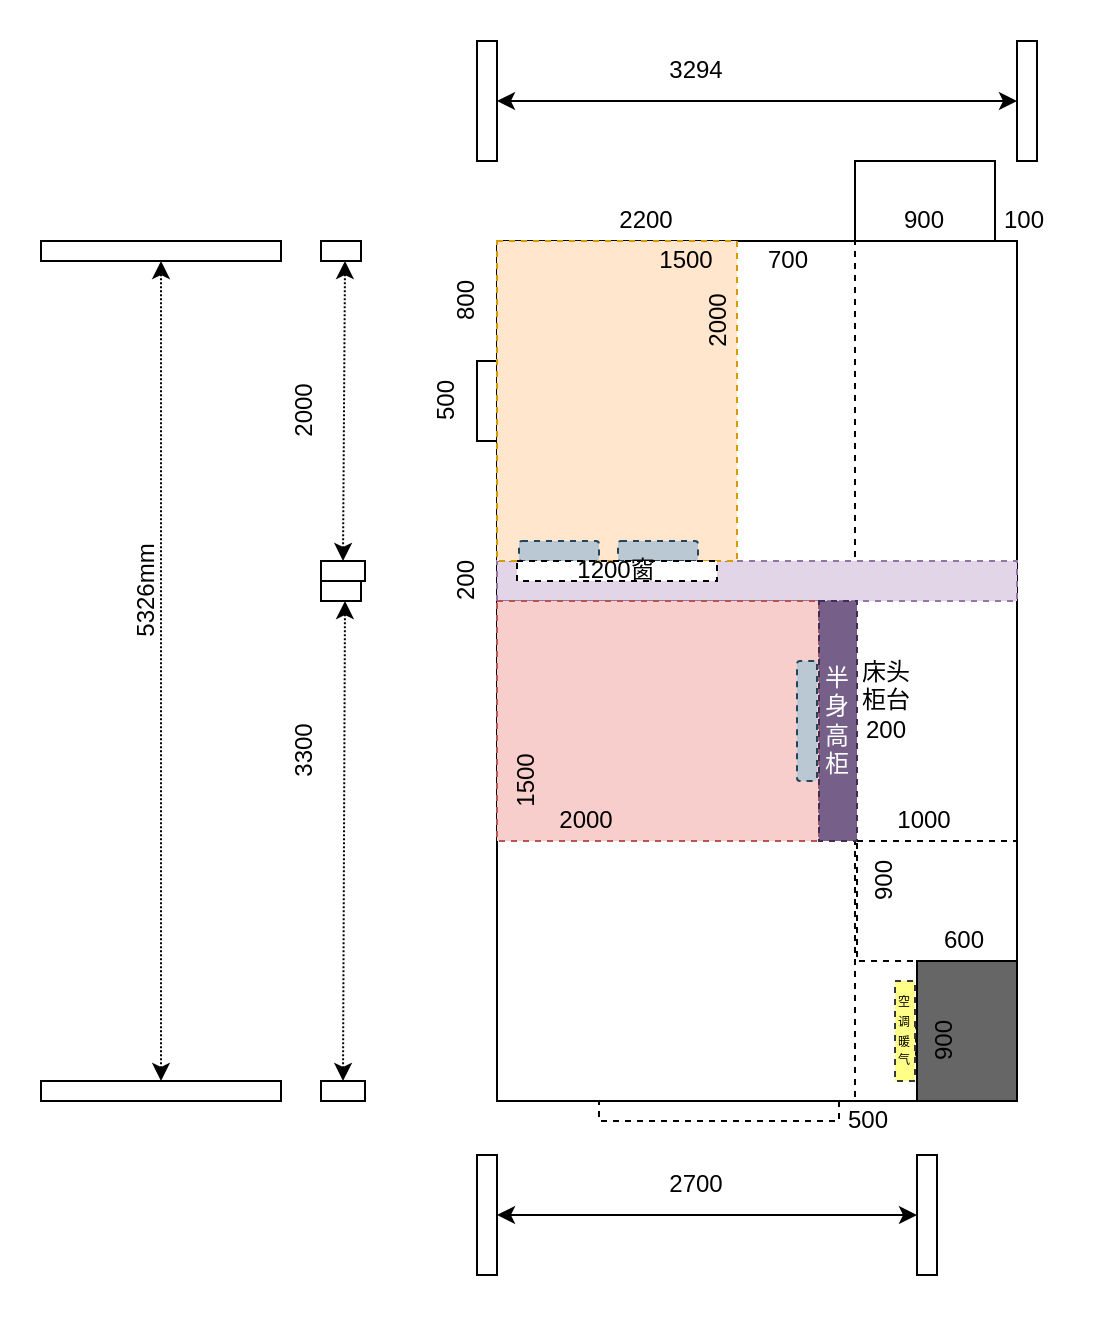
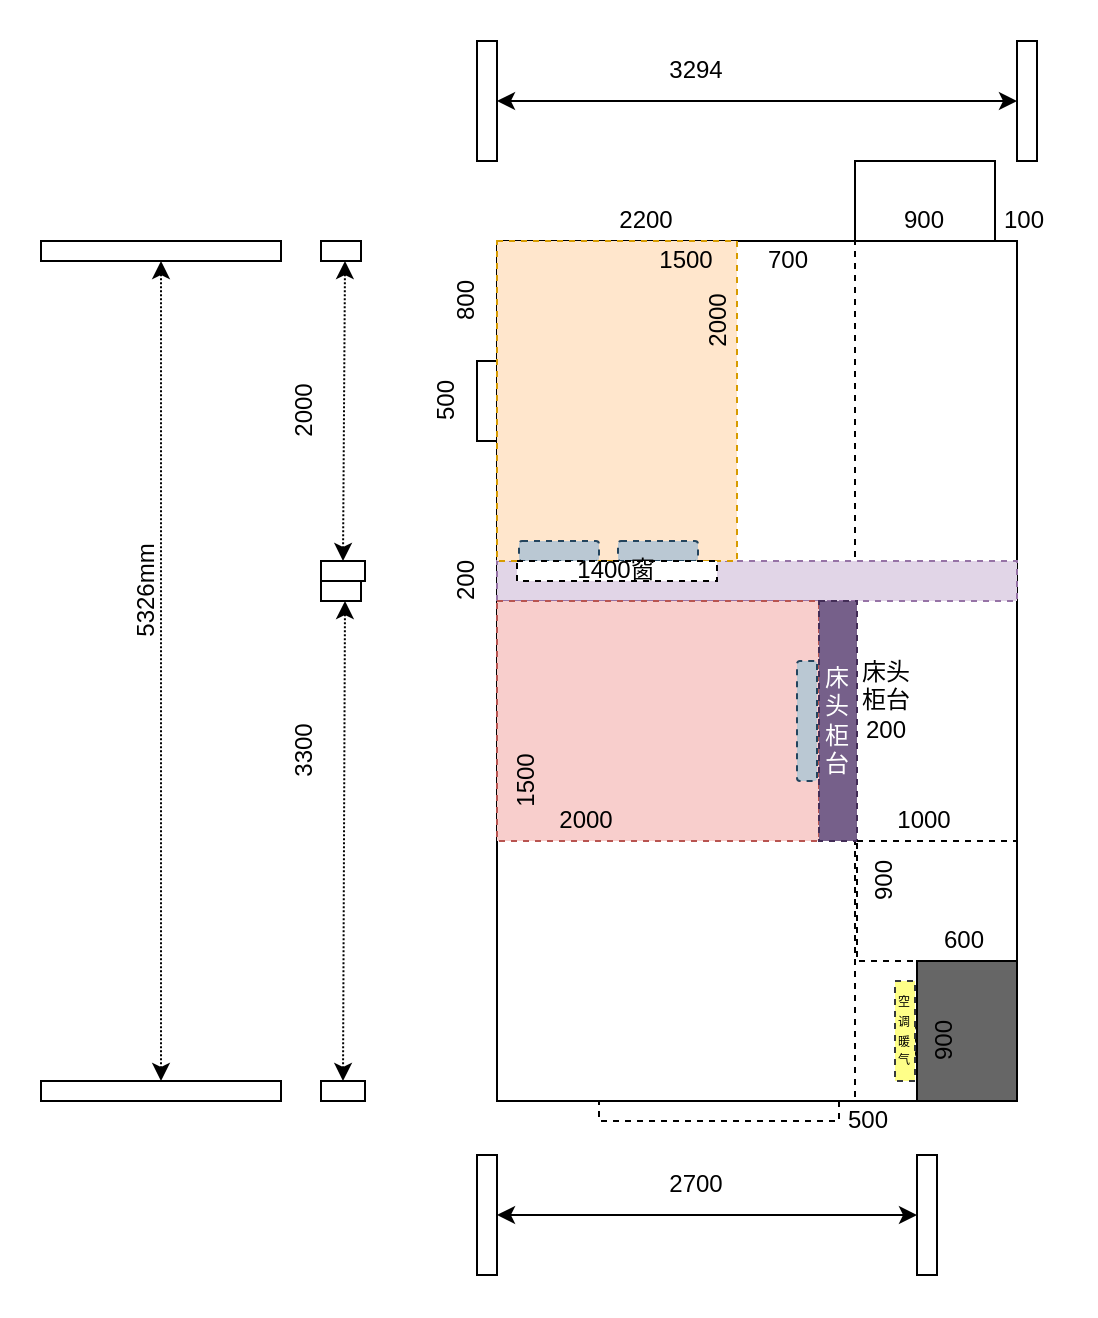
node "1200窗": label "1200窗" -> "1400窗"
node "半身高柜": label "半身高柜" -> "床头柜台"
